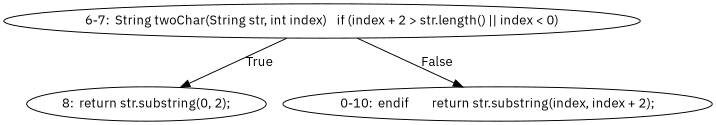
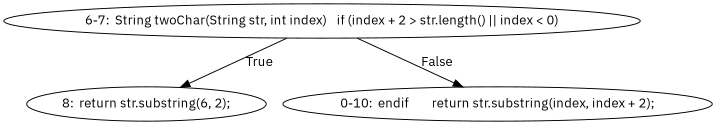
node "8:  return str.substring(0, 2);": label "8:  return str.substring(0, 2);" -> "8:  return str.substring(6, 2);"
